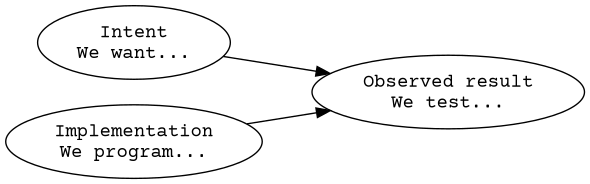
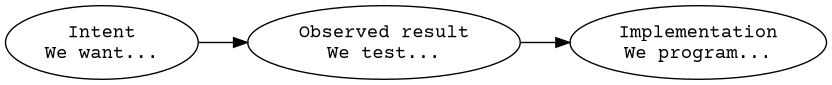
edge "Implementation We program..." -> "Observed result We test...": reversed
